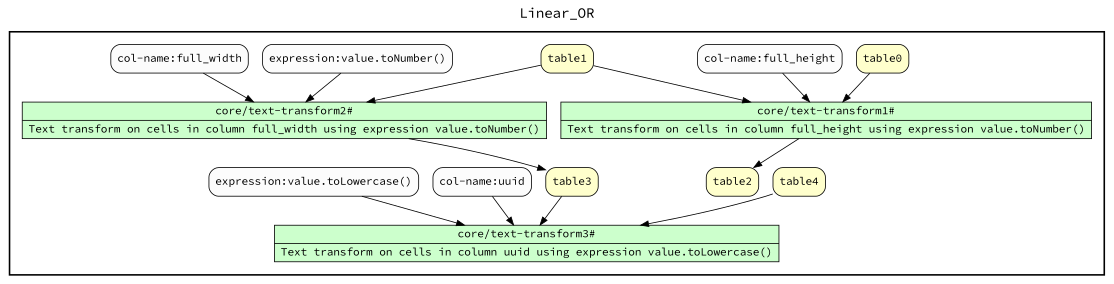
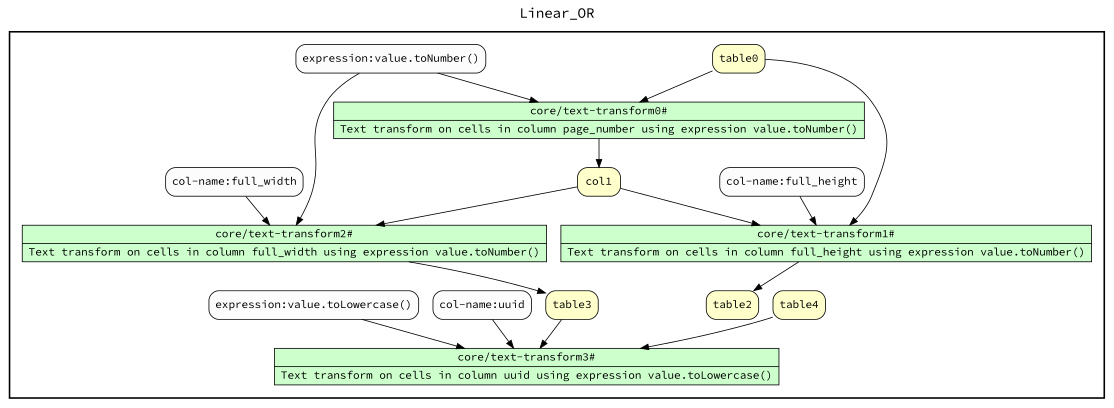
node "table1": label "table1" -> "col1"
node "core/text-transform0#": added
